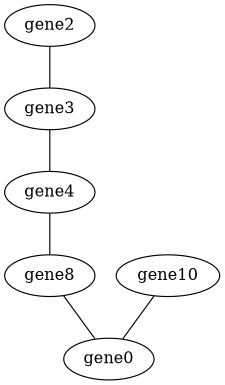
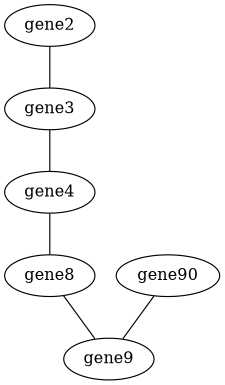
node "gene10": label "gene10" -> "gene90"
node "gene0": label "gene0" -> "gene9"
